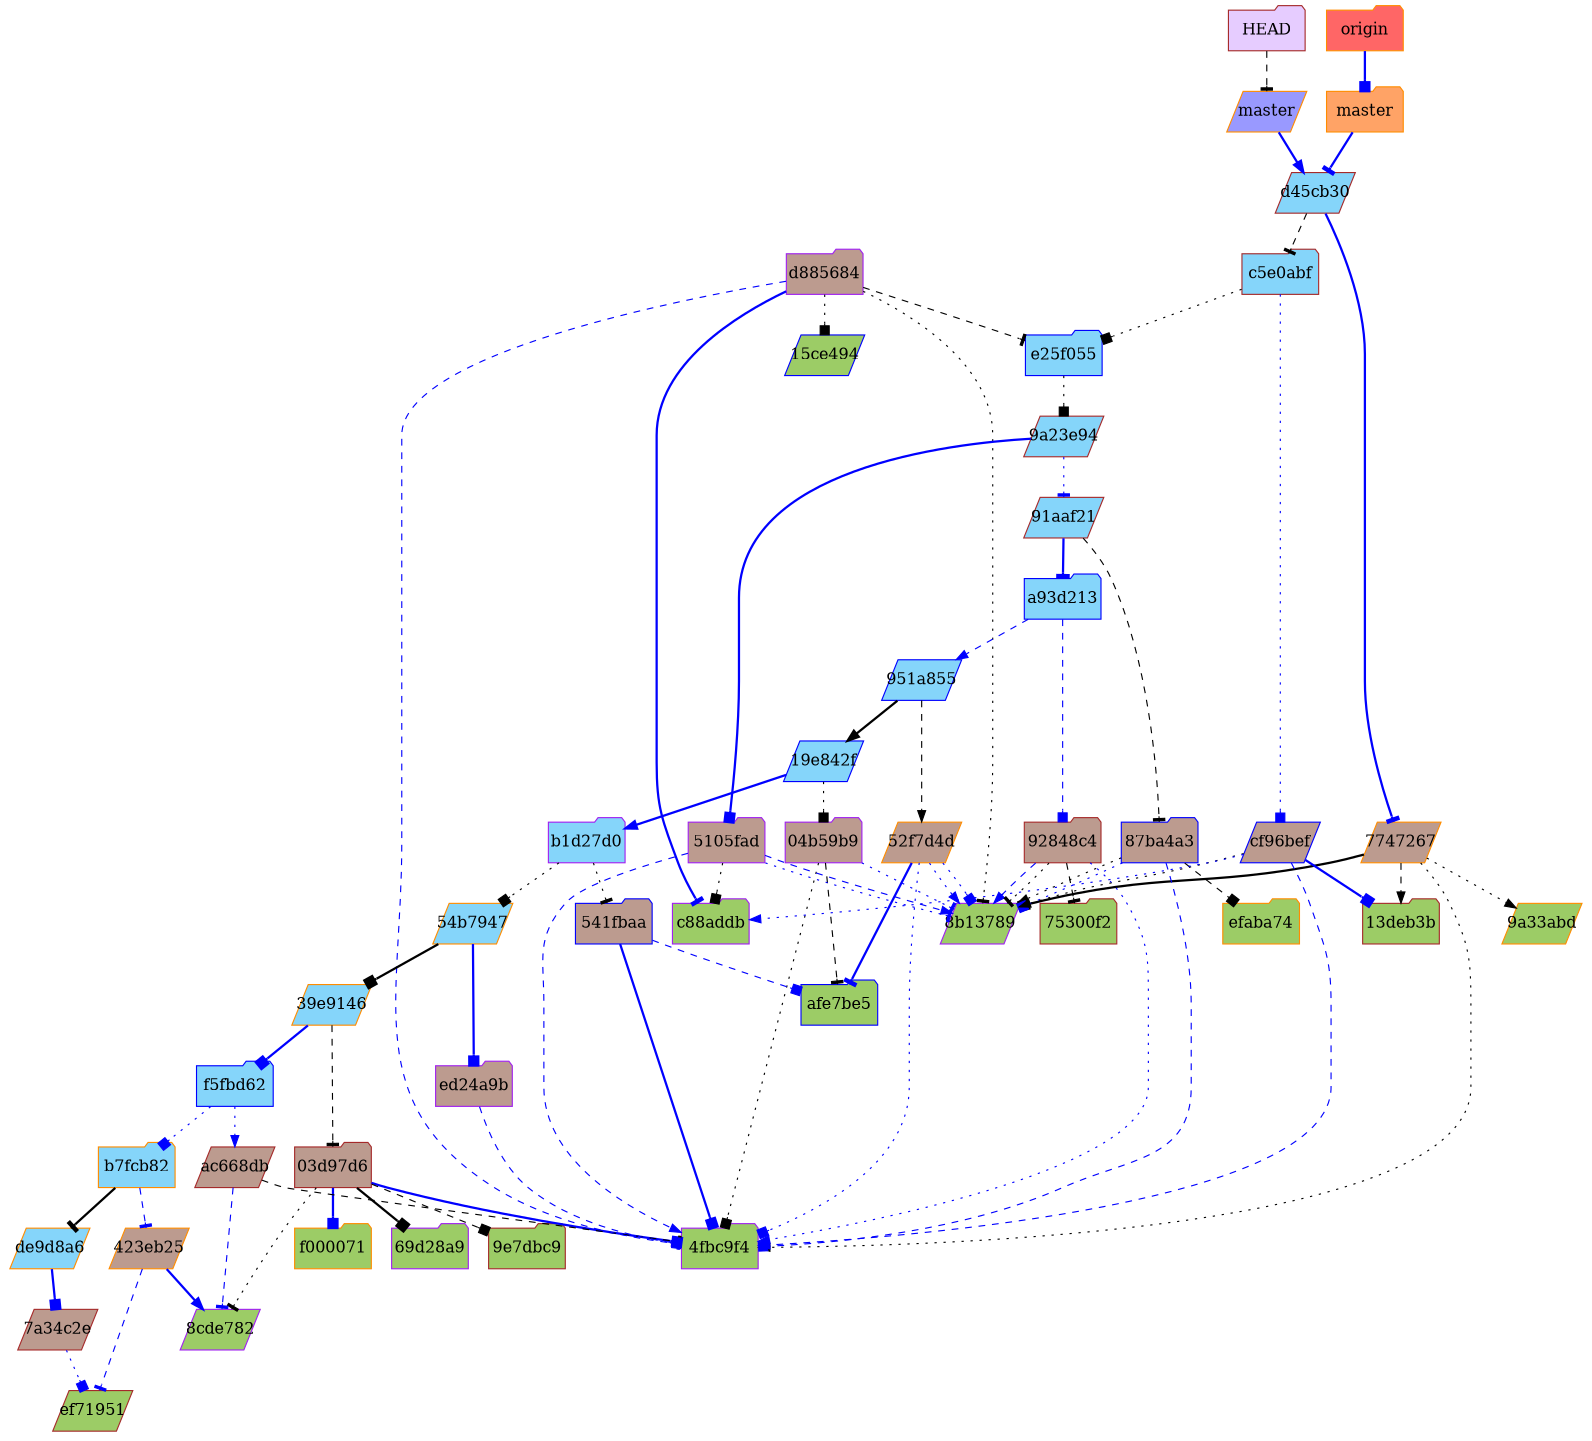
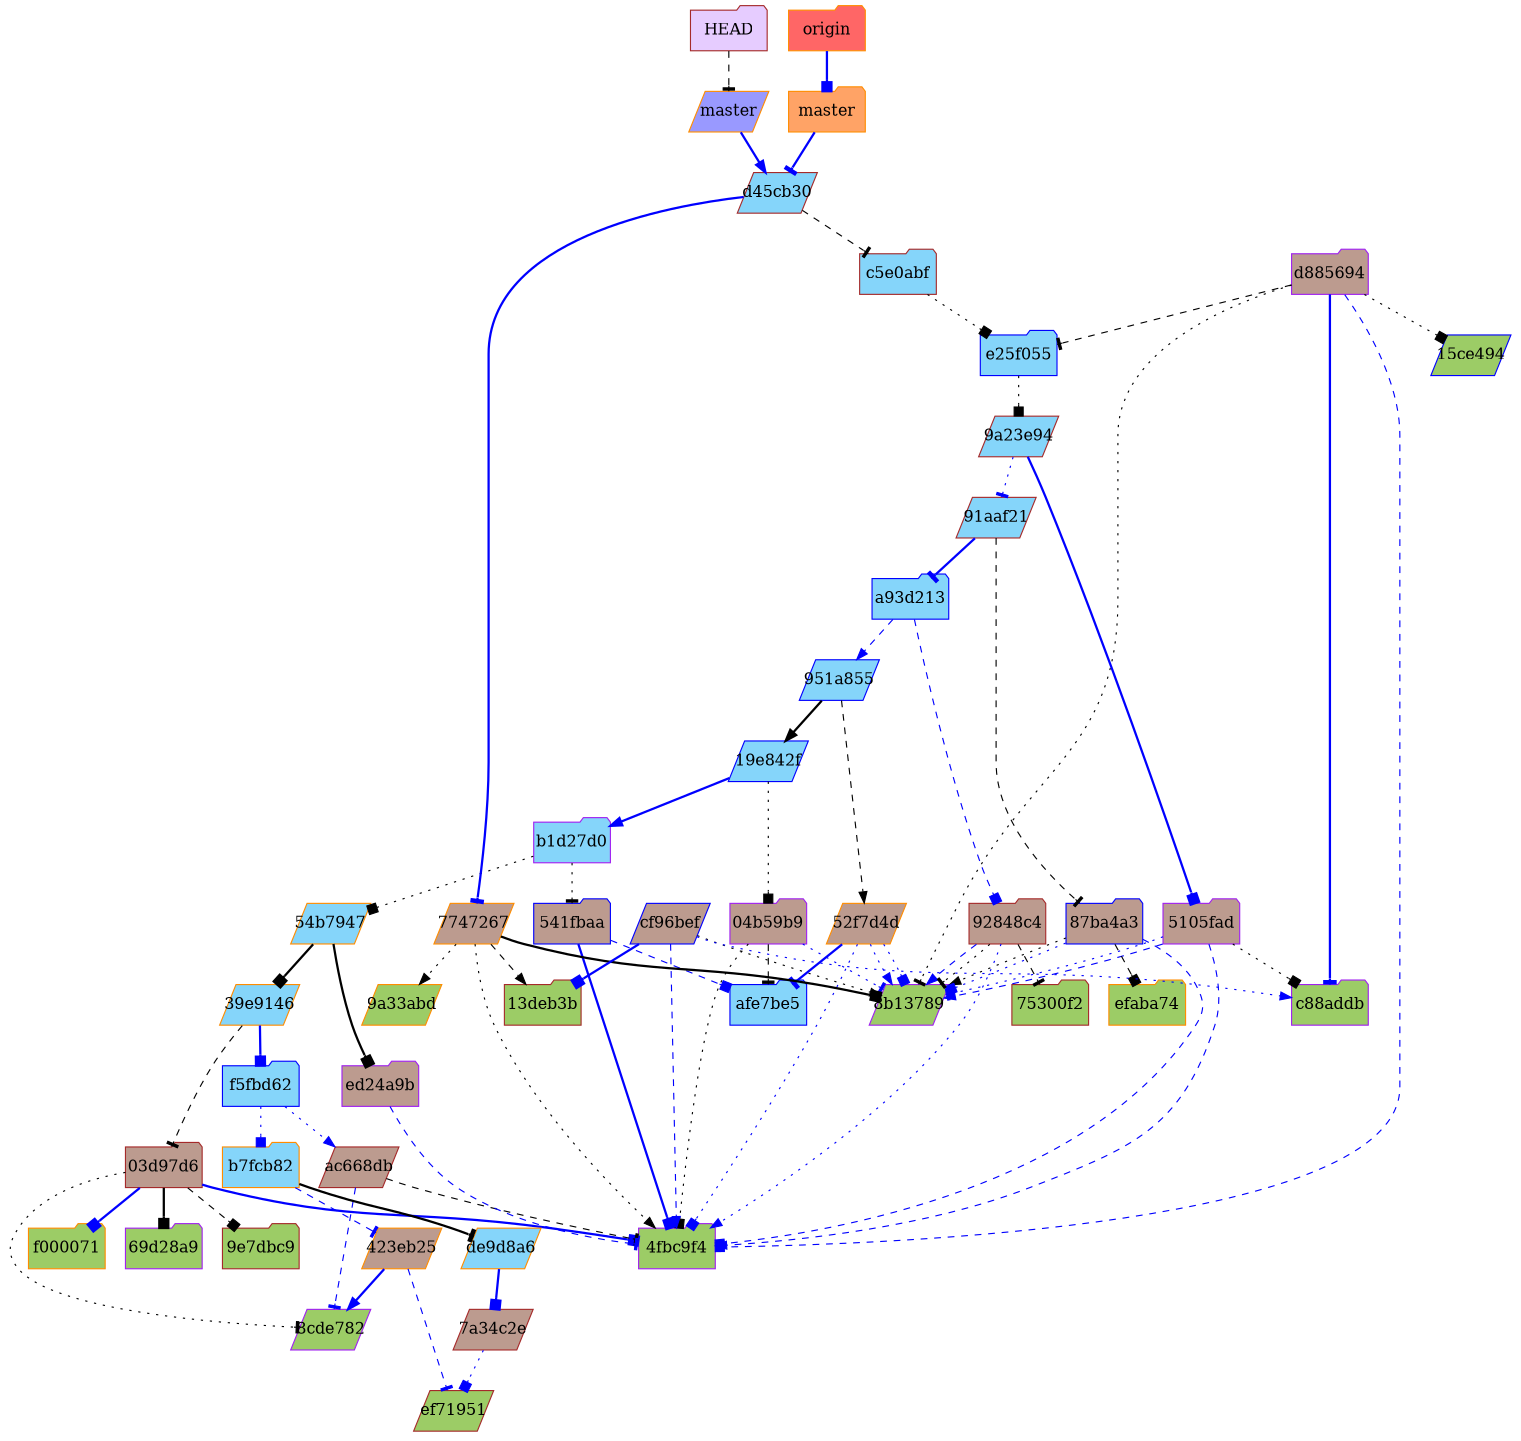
node "d885684": label "d885684" -> "d885694"
edge "c5e0abf" -> "cf96bef": removed
edge "54b7947" -> "ed24a9b": color blue -> black
node "afe7be5": fillcolor #9ccc66 -> #85d5fa
